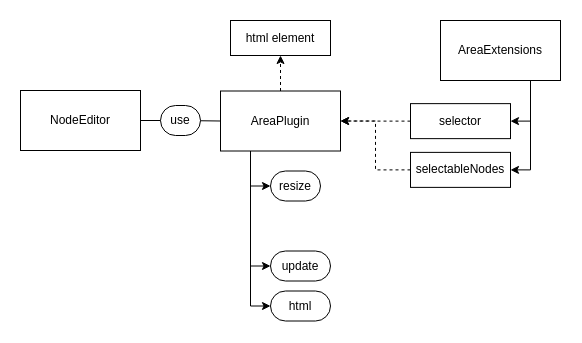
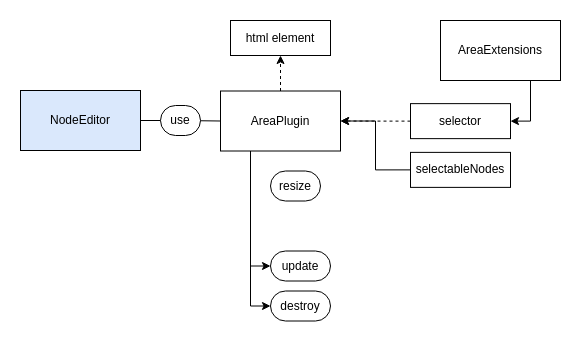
node "NodeEditor": fillcolor #ffffff -> #dae8fc
edge "AreaExtensions" -> "selectableNodes": removed
edge "selectableNodes" -> "AreaPlugin": style dashed -> solid
edge "AreaPlugin" -> "resize": removed
node "html": label "html" -> "destroy"
